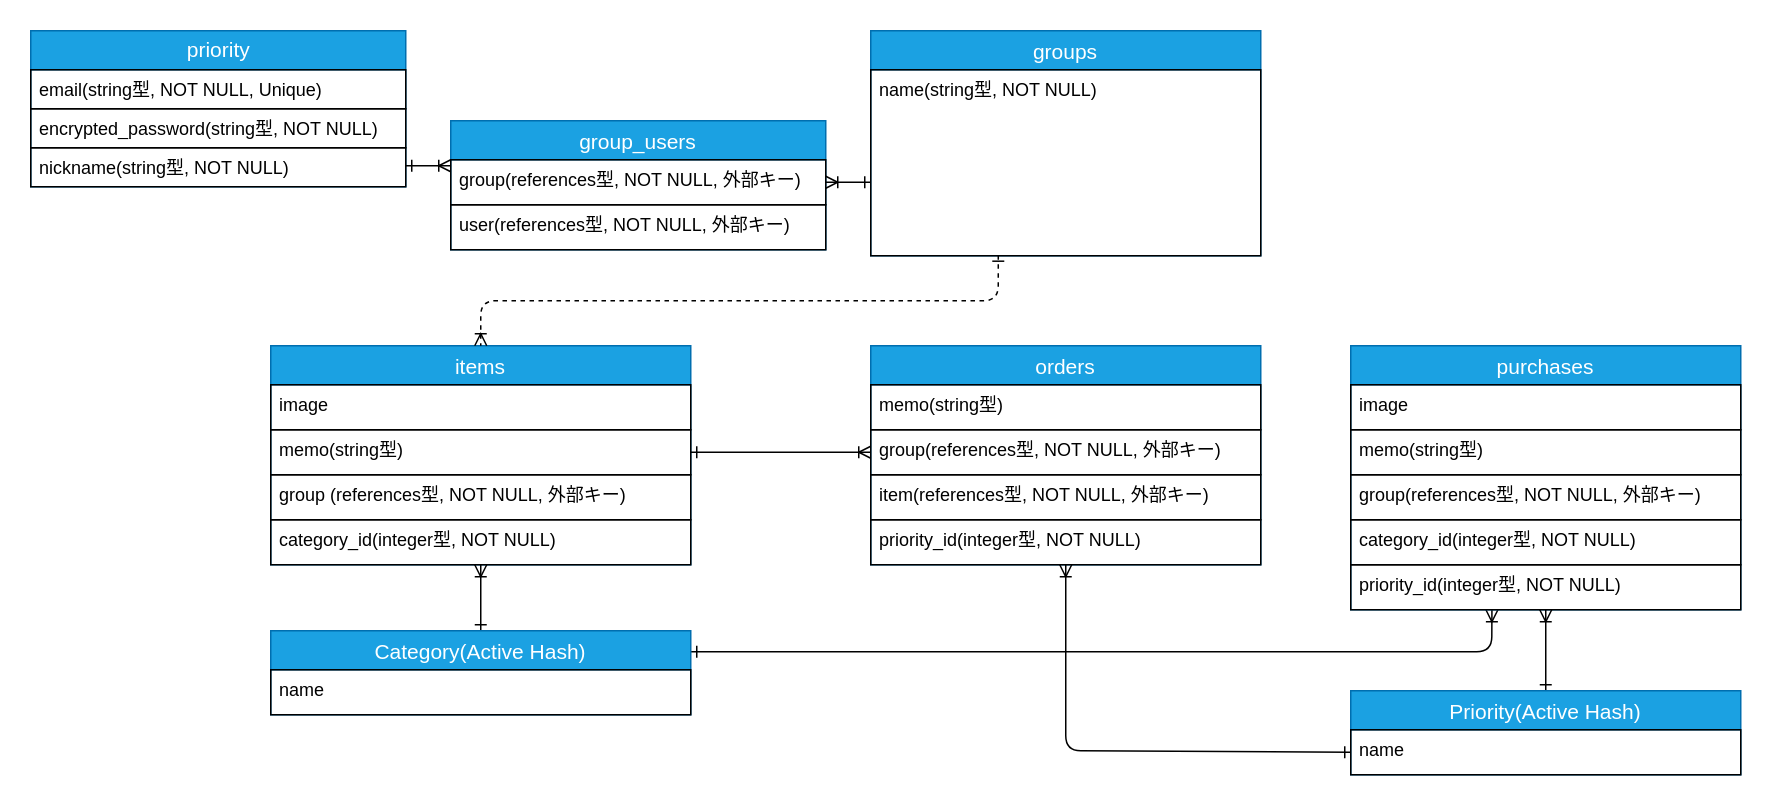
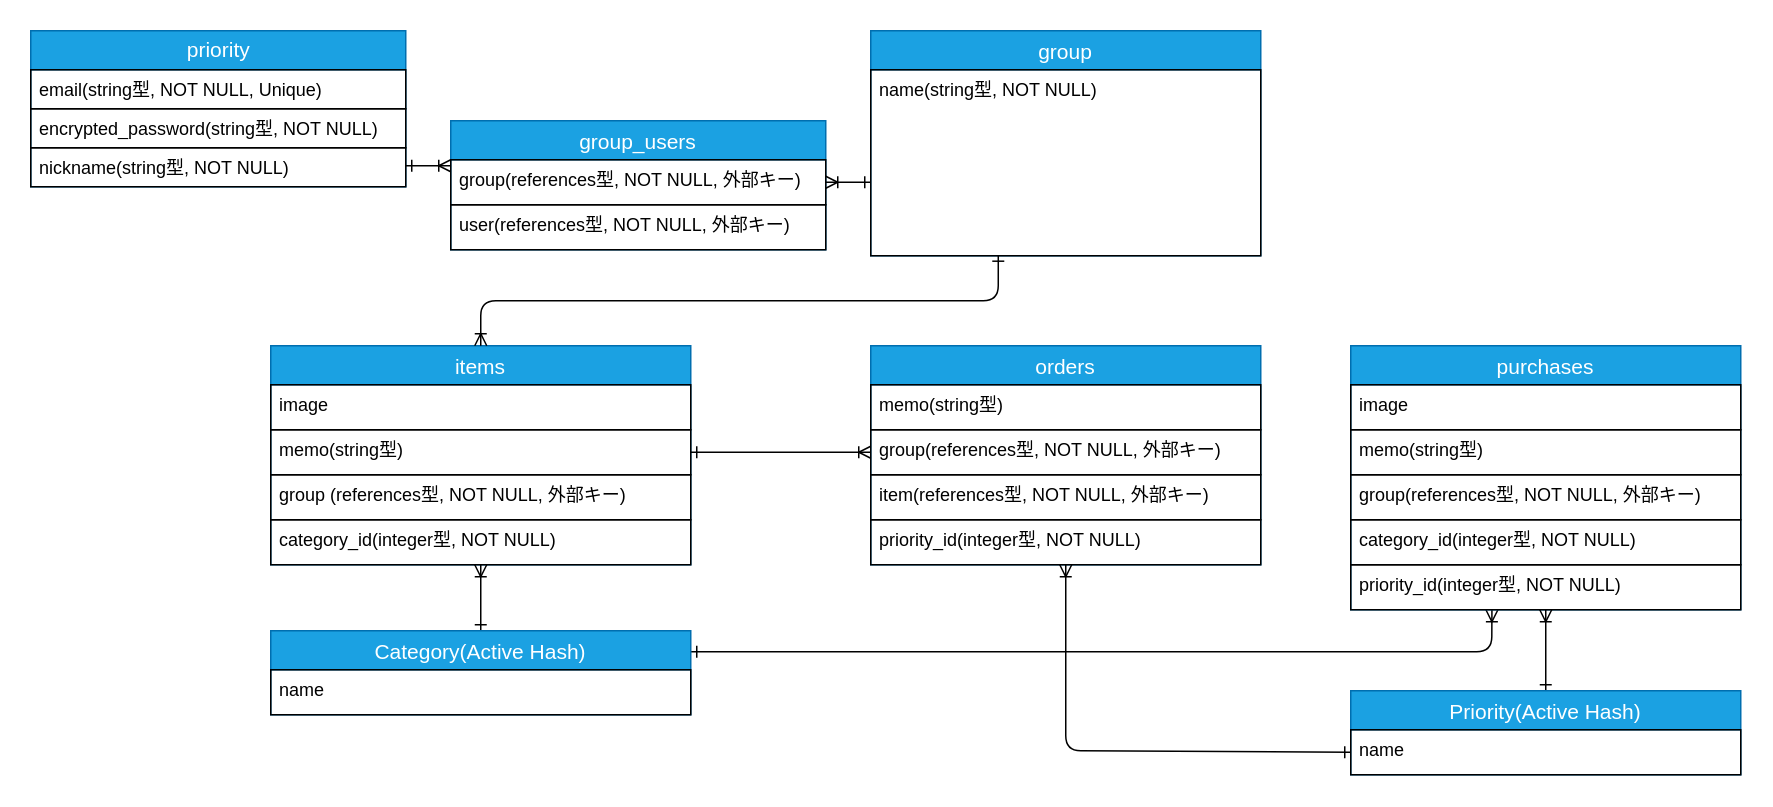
node "groups": label "groups" -> "group"
edge "name(string型, NOT NULL)" -- "items": style dashed -> solid
